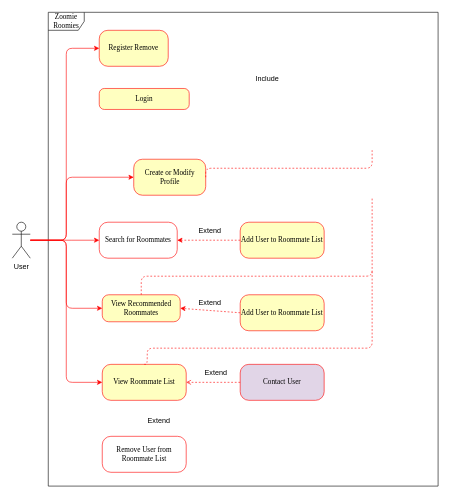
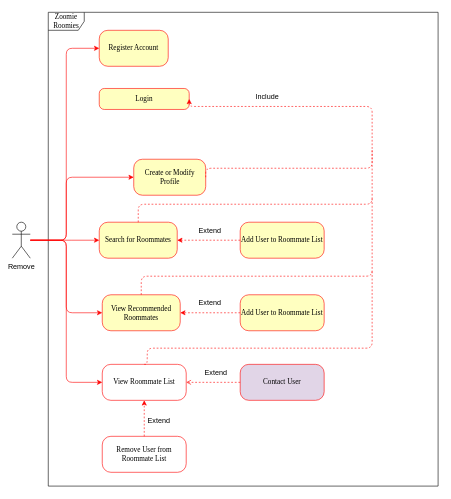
node "Register Remove": label "Register Remove" -> "Register Account"
node "Include": moved (270, 78) -> (270, 96)
edge "Search for Roommates" -> "Login": added
node "Search for Roommates": fillcolor #ffffff -> #ffffc0
node "User": label "User" -> "Remove"
node "View Recommended Roommates": size 78x27 -> 78x36
node "View Roommate List": fillcolor #ffffc0 -> #ffffff
edge "Remove User from Roommate List" -> "View Roommate List": added
